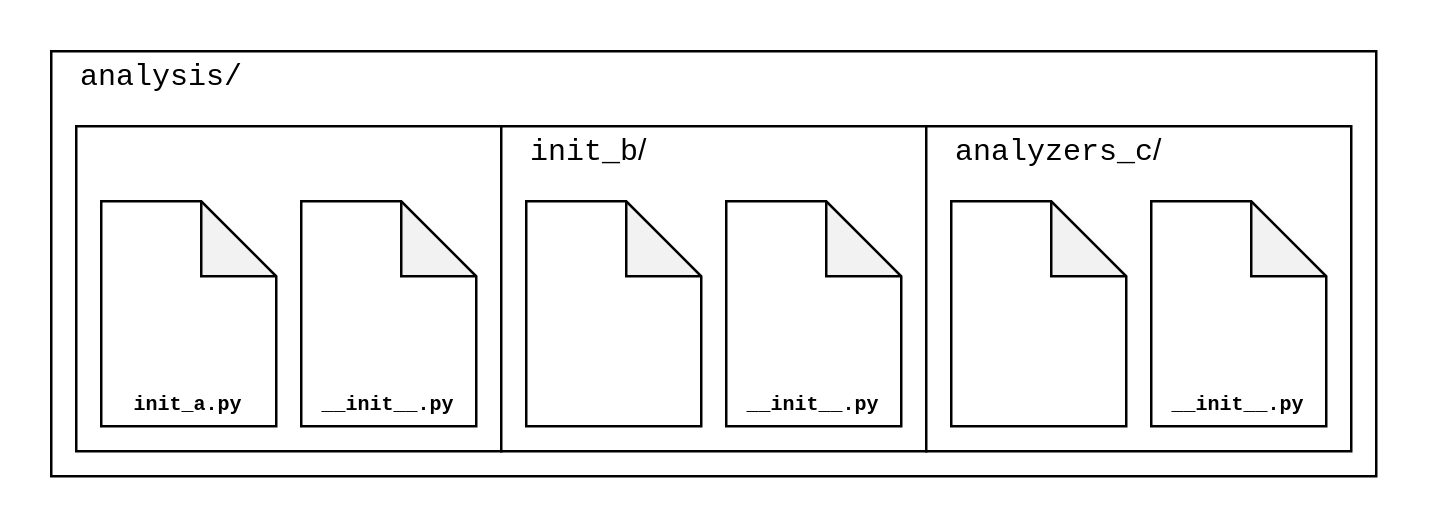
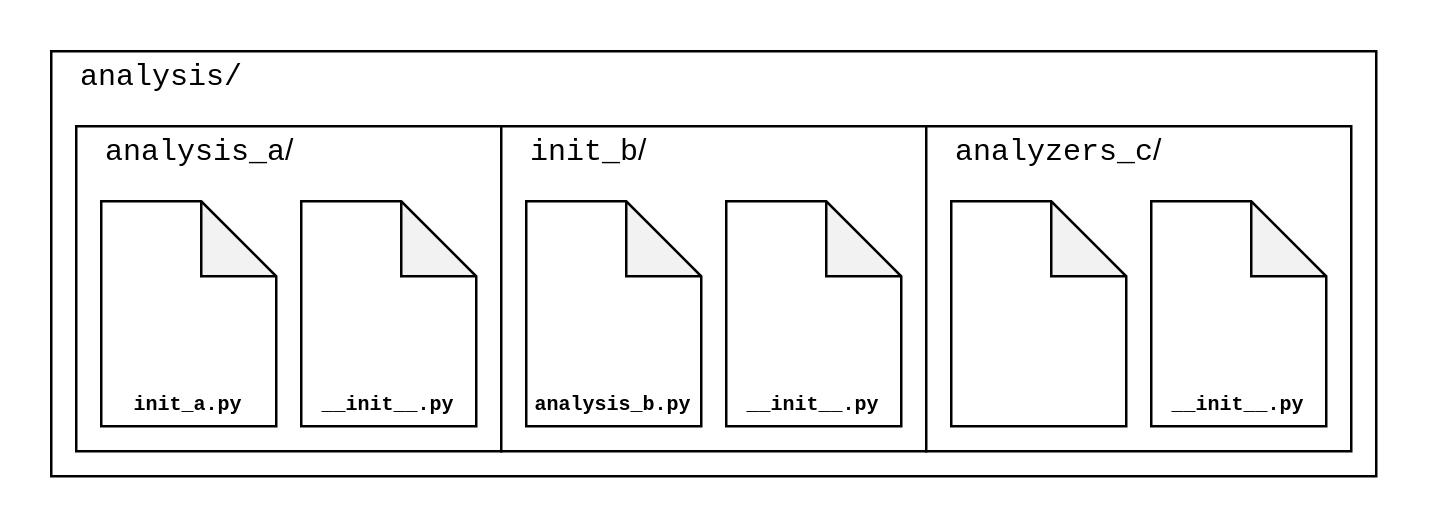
node "analysis_a/": added
node "analysis_b.py": added
